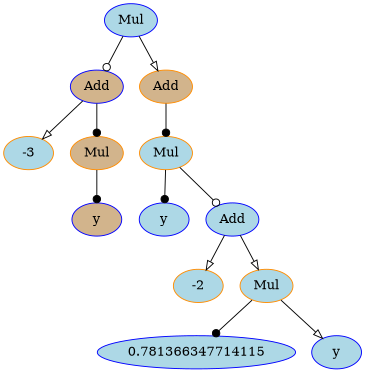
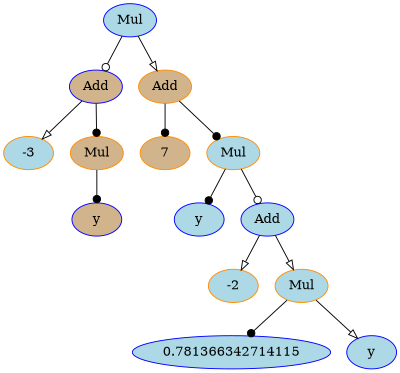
node "7": added
node "0.781366347714115": label "0.781366347714115" -> "0.781366342714115"
